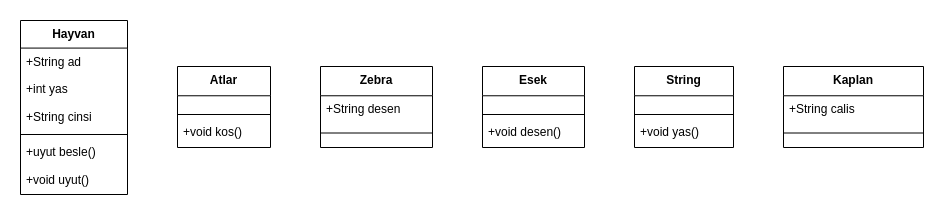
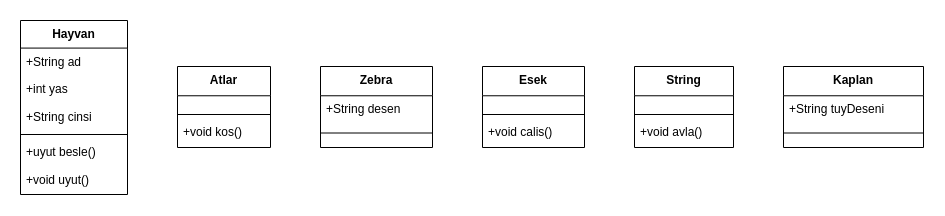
node "+String calis": label "+String calis" -> "+String tuyDeseni"
node "+void desen()": label "+void desen()" -> "+void calis()"
node "+void yas()": label "+void yas()" -> "+void avla()"
